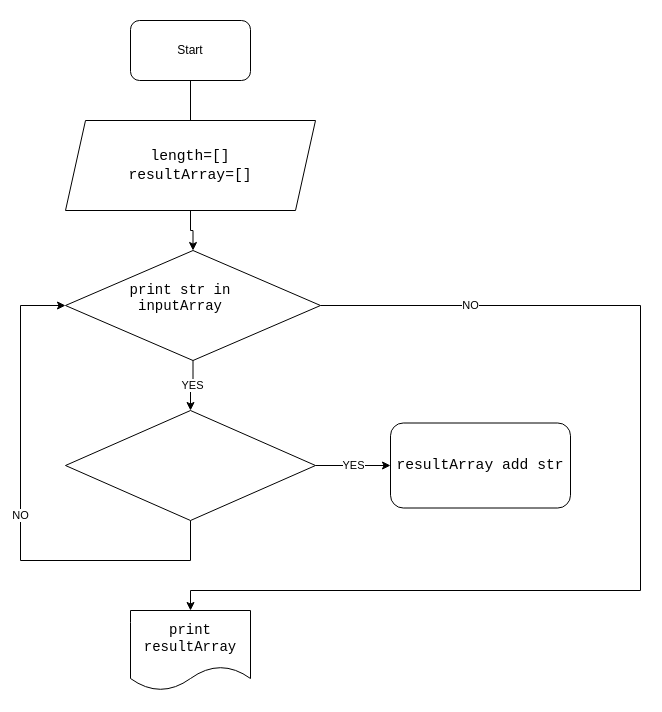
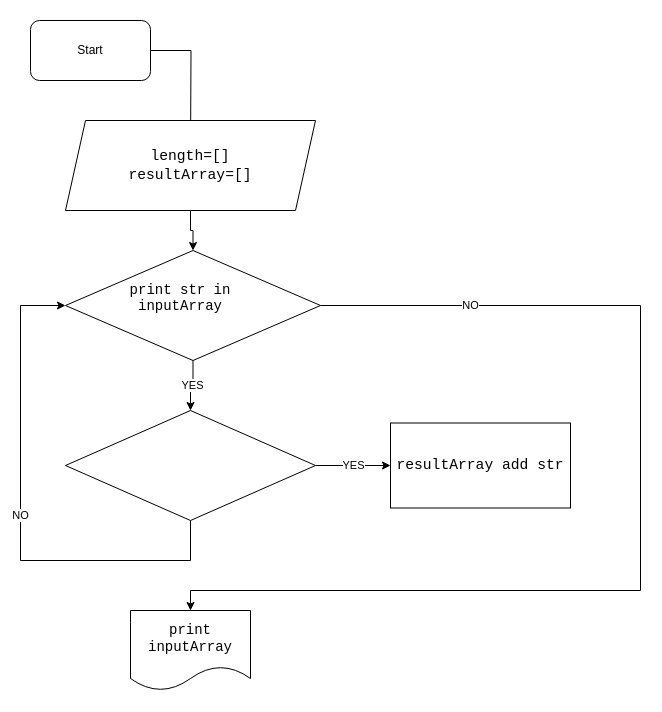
node "Start": moved (191, 51) -> (91, 51)
node "resultArray add str": shape rounded rectangle -> rectangle
node "print resultArray": label "print resultArray" -> "print inputArray"
